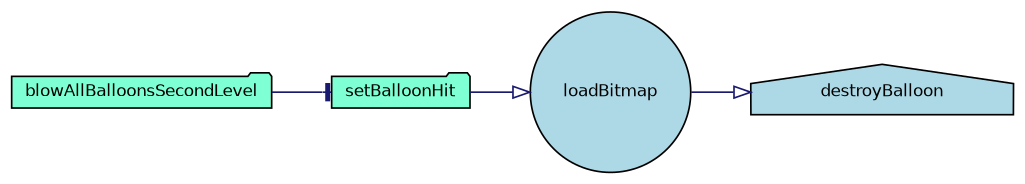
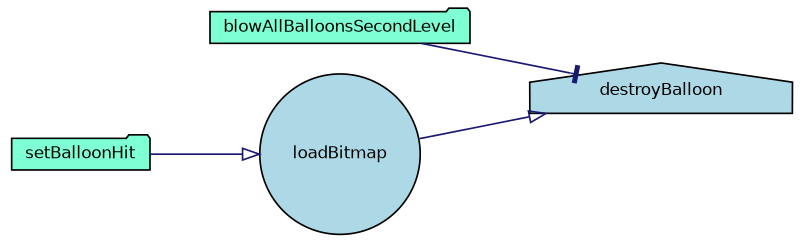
edge "blowAllBalloonsSecondLevel" -> "setBalloonHit": now "blowAllBalloonsSecondLevel" -> "destroyBalloon"
